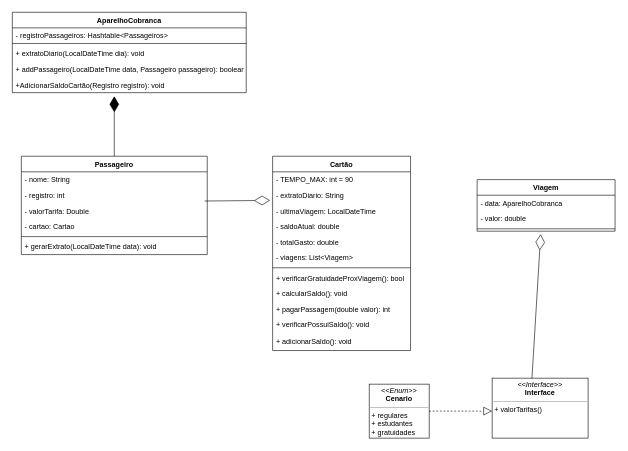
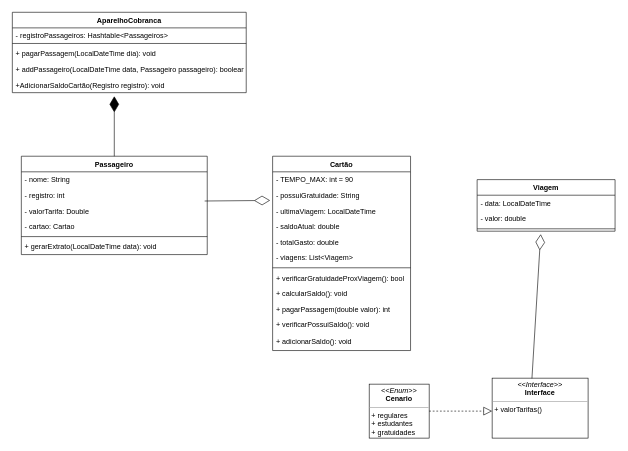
node "+ extratoDiario(LocalDateTime dia): void": label "+ extratoDiario(LocalDateTime dia): void" -> "+ pagarPassagem(LocalDateTime dia): void"
node "- extratoDiario: String": label "- extratoDiario: String" -> "- possuiGratuidade: String"
node "- data: AparelhoCobranca": label "- data: AparelhoCobranca" -> "- data: LocalDateTime"
